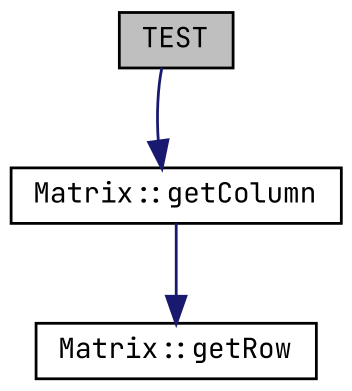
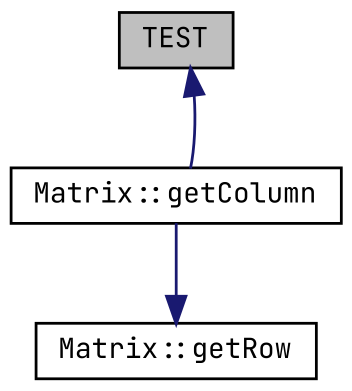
edge "TEST" -> "Matrix::getColumn": reversed
